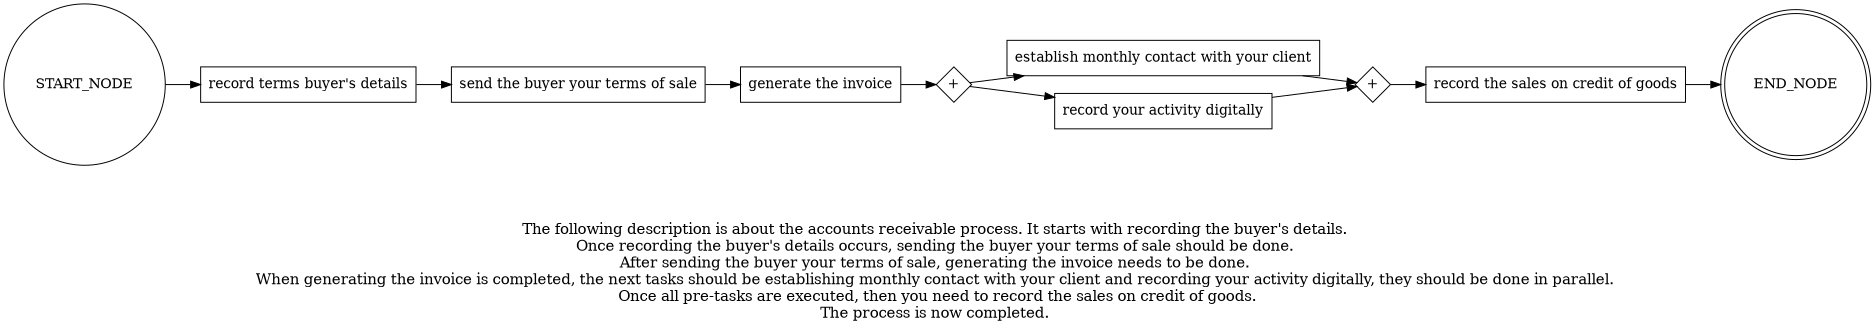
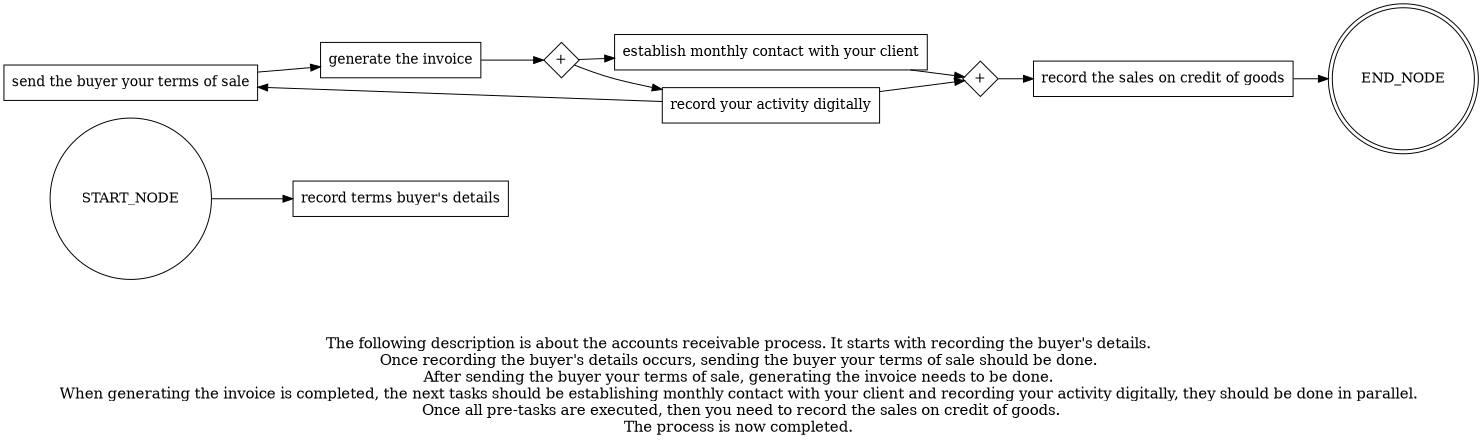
edge "record terms buyer's details" -> "send the buyer your terms of sale": now "record your activity digitally" -> "send the buyer your terms of sale"
